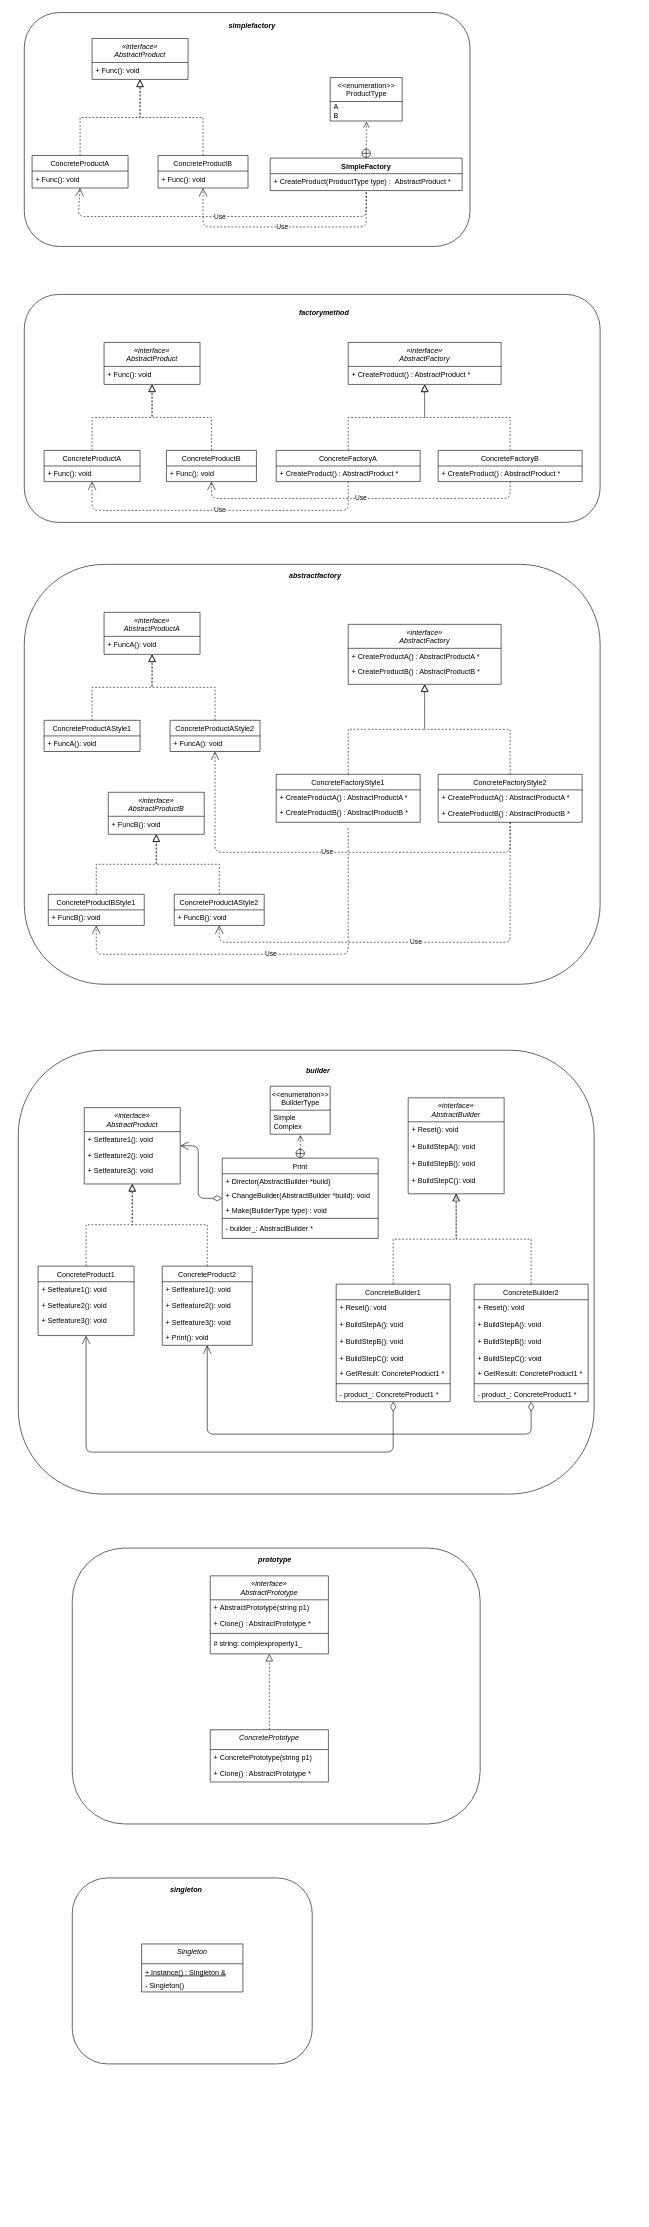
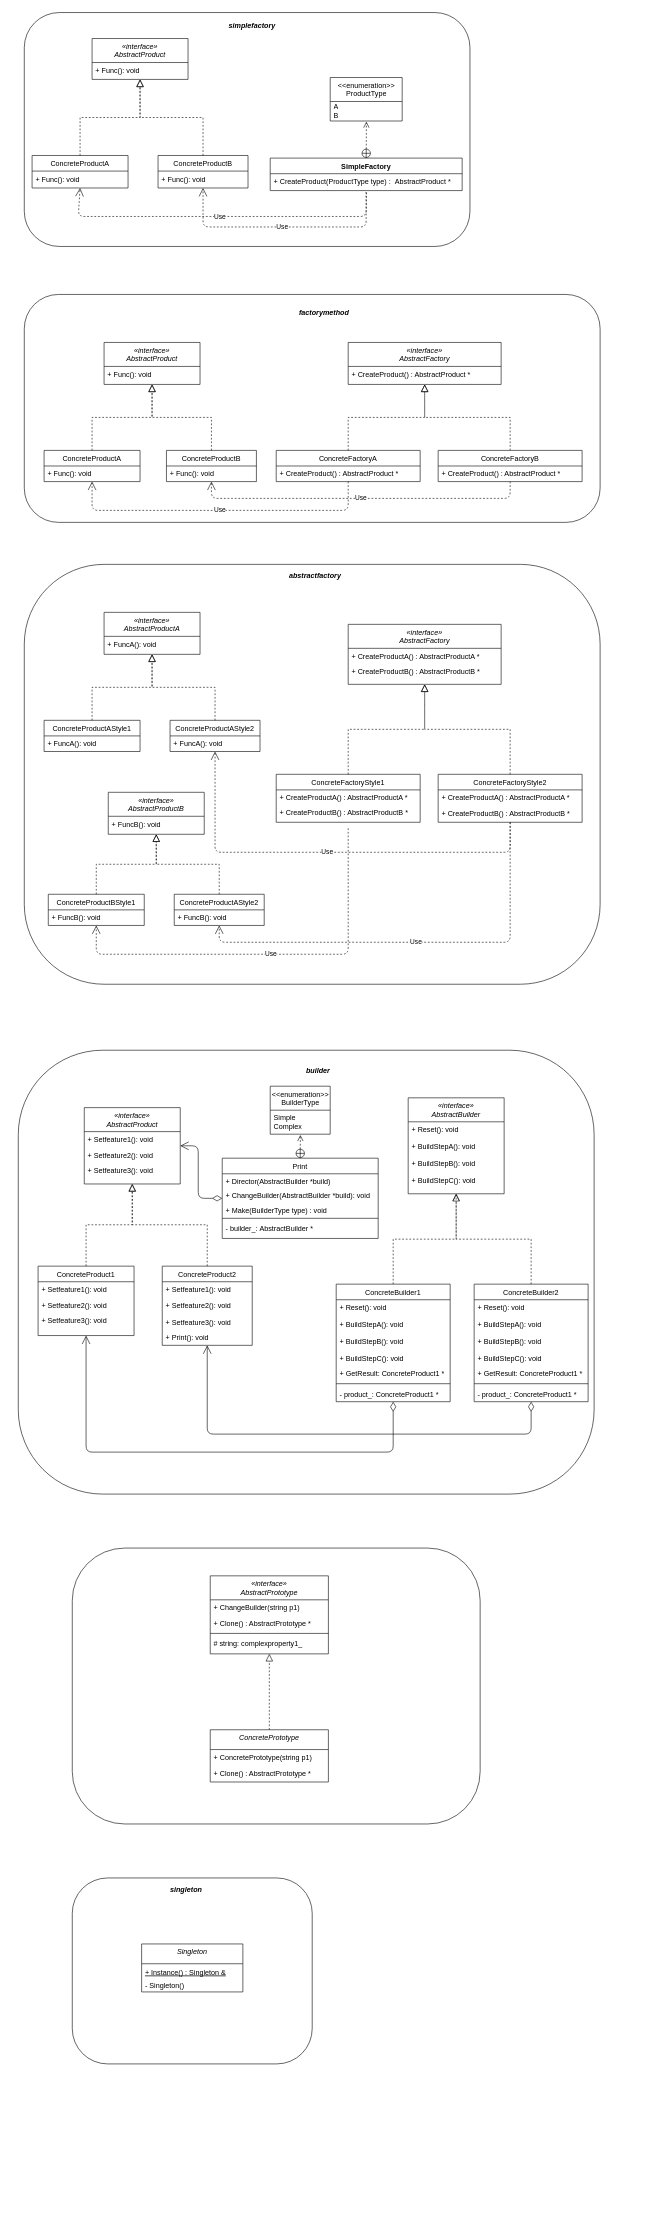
node "prototype": removed
node "+ AbstractPrototype(string p1)": label "+ AbstractPrototype(string p1)" -> "+ ChangeBuilder(string p1)"
